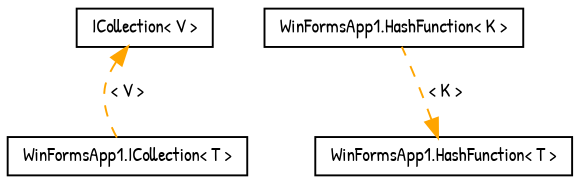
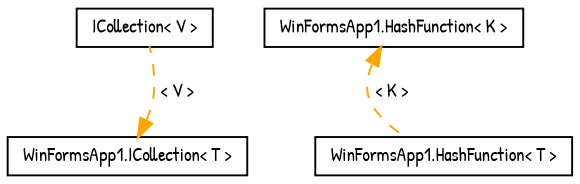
edge "WinFormsApp1.HashFunction< K >" -> "WinFormsApp1.HashFunction< T >": reversed
edge "WinFormsApp1.ICollection< T >" -> "ICollection< V >": reversed
